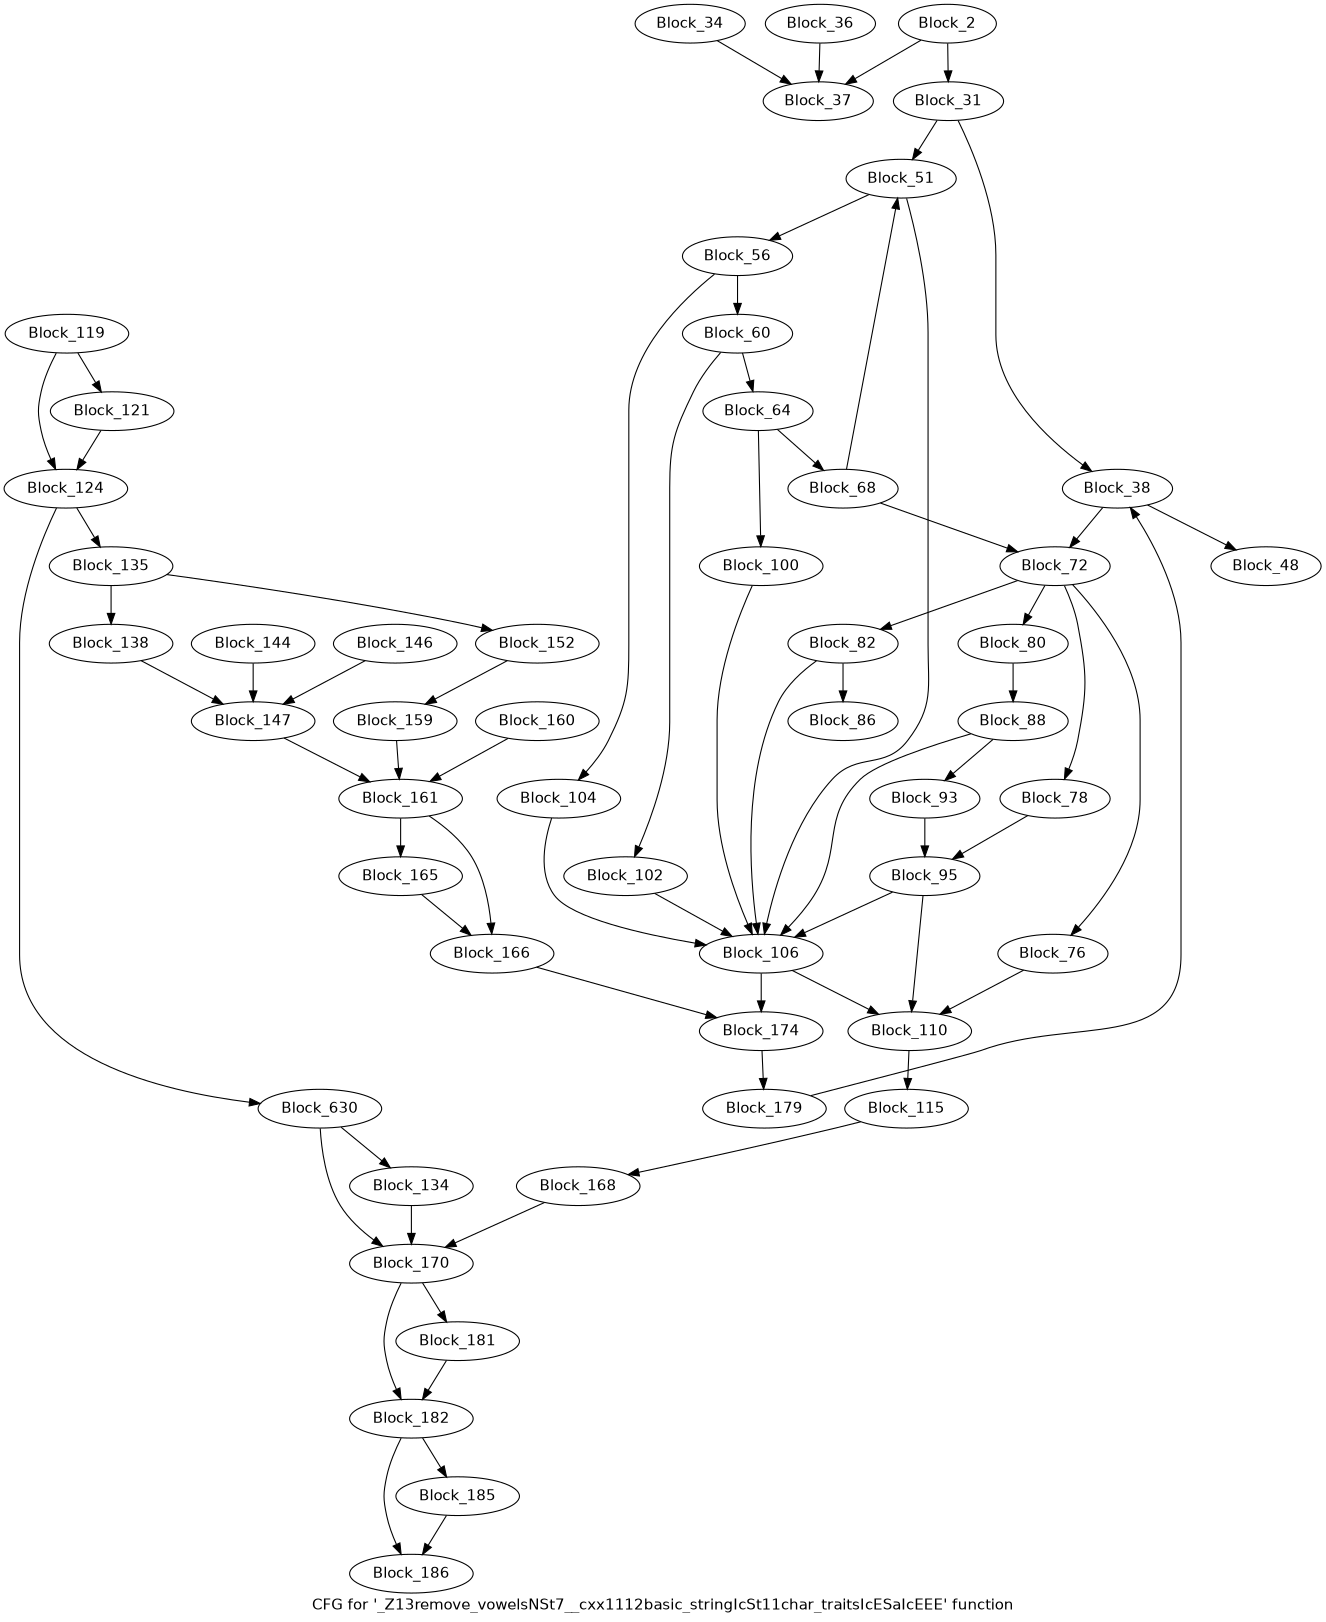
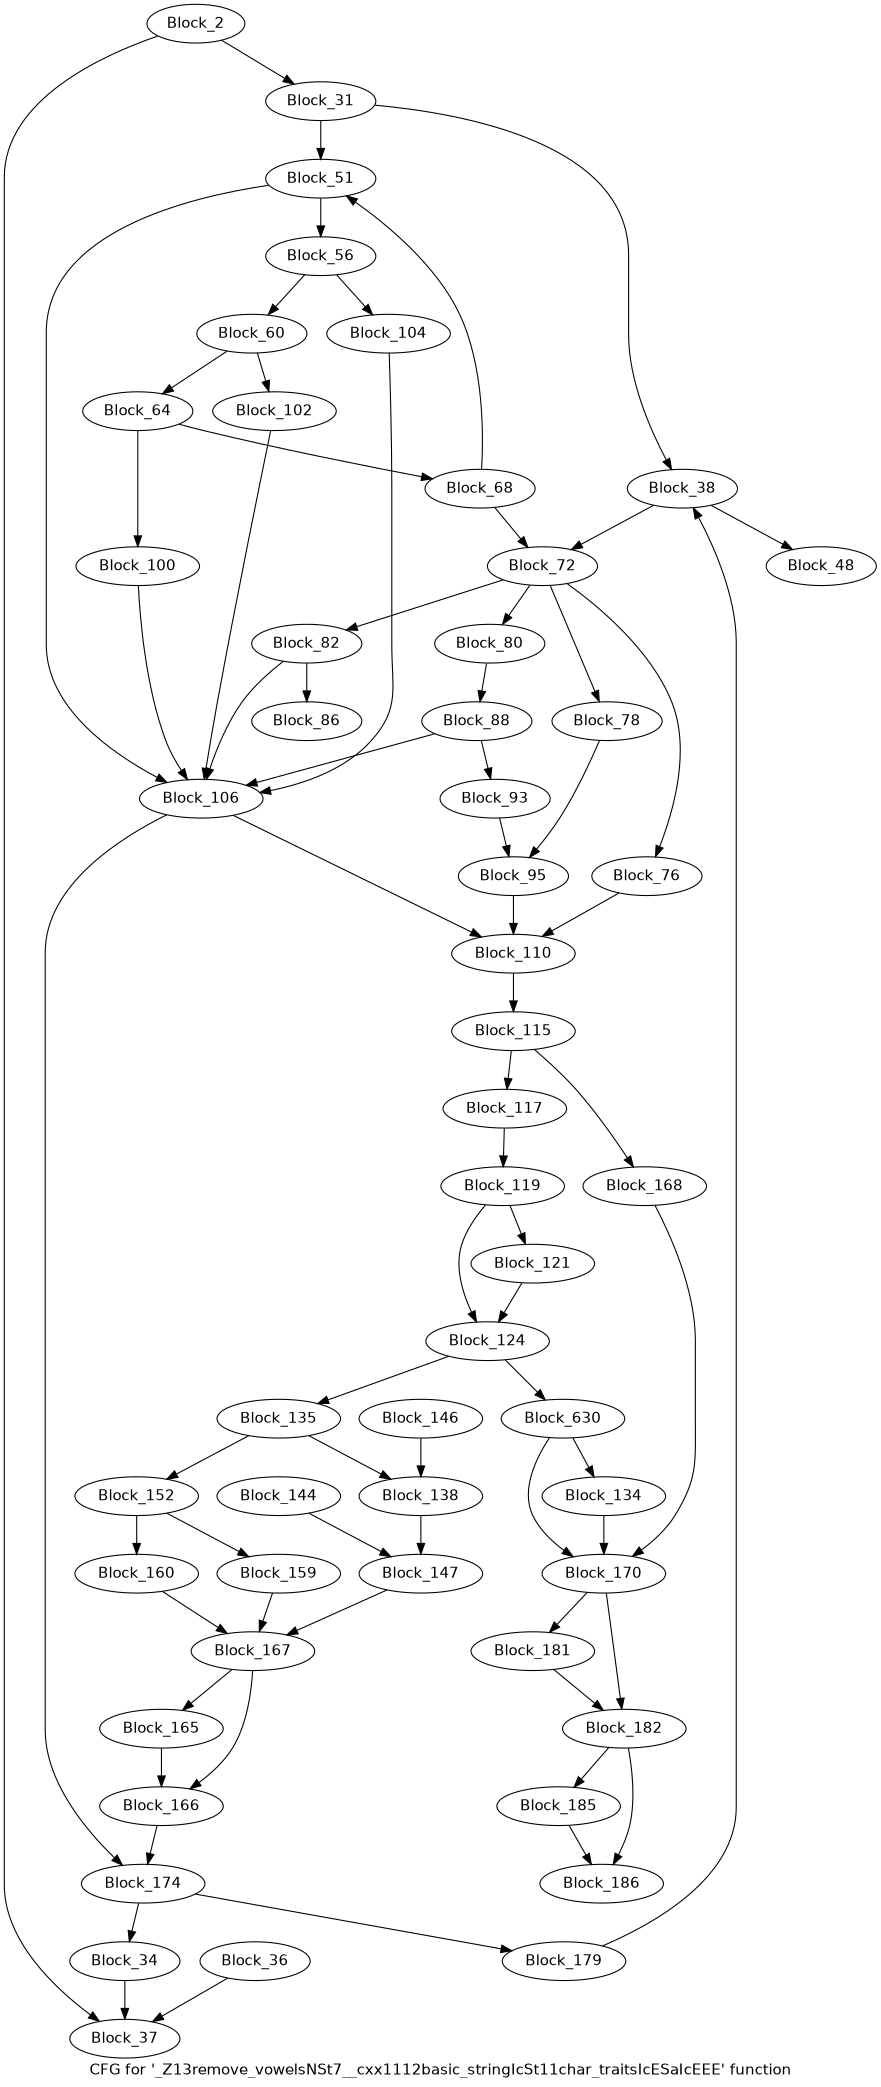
edge "Block_146" -> "Block_147": now "Block_146" -> "Block_138"
node "Block_161": label "Block_161" -> "Block_167"
edge "Block_95" -> "Block_106": removed
node "Block_117": added
edge "Block_152" -> "Block_160": added
edge "Block_174" -> "Block_34": added
